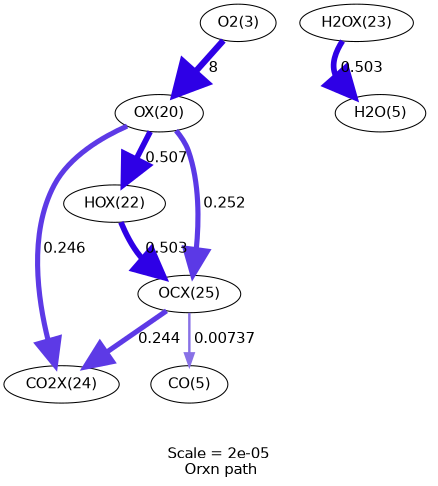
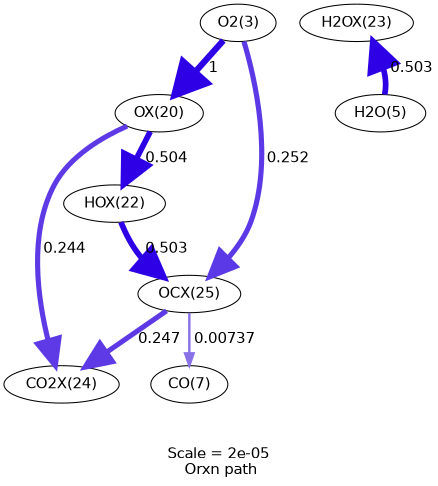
edge "H2OX(23)" -> "H2O(5)": reversed
edge "O2(3)" -> "OX(20)": label " 8" -> " 1"
edge "OX(20)" -> "HOX(22)": label " 0.507" -> " 0.504"
edge "OX(20)" -> "OCX(25)": now "O2(3)" -> "OCX(25)"
edge "OX(20)" -> "CO2X(24)": label " 0.246" -> " 0.244"
edge "OCX(25)" -> "CO2X(24)": label " 0.244" -> " 0.247"
node "CO(5)": label "CO(5)" -> "CO(7)"
